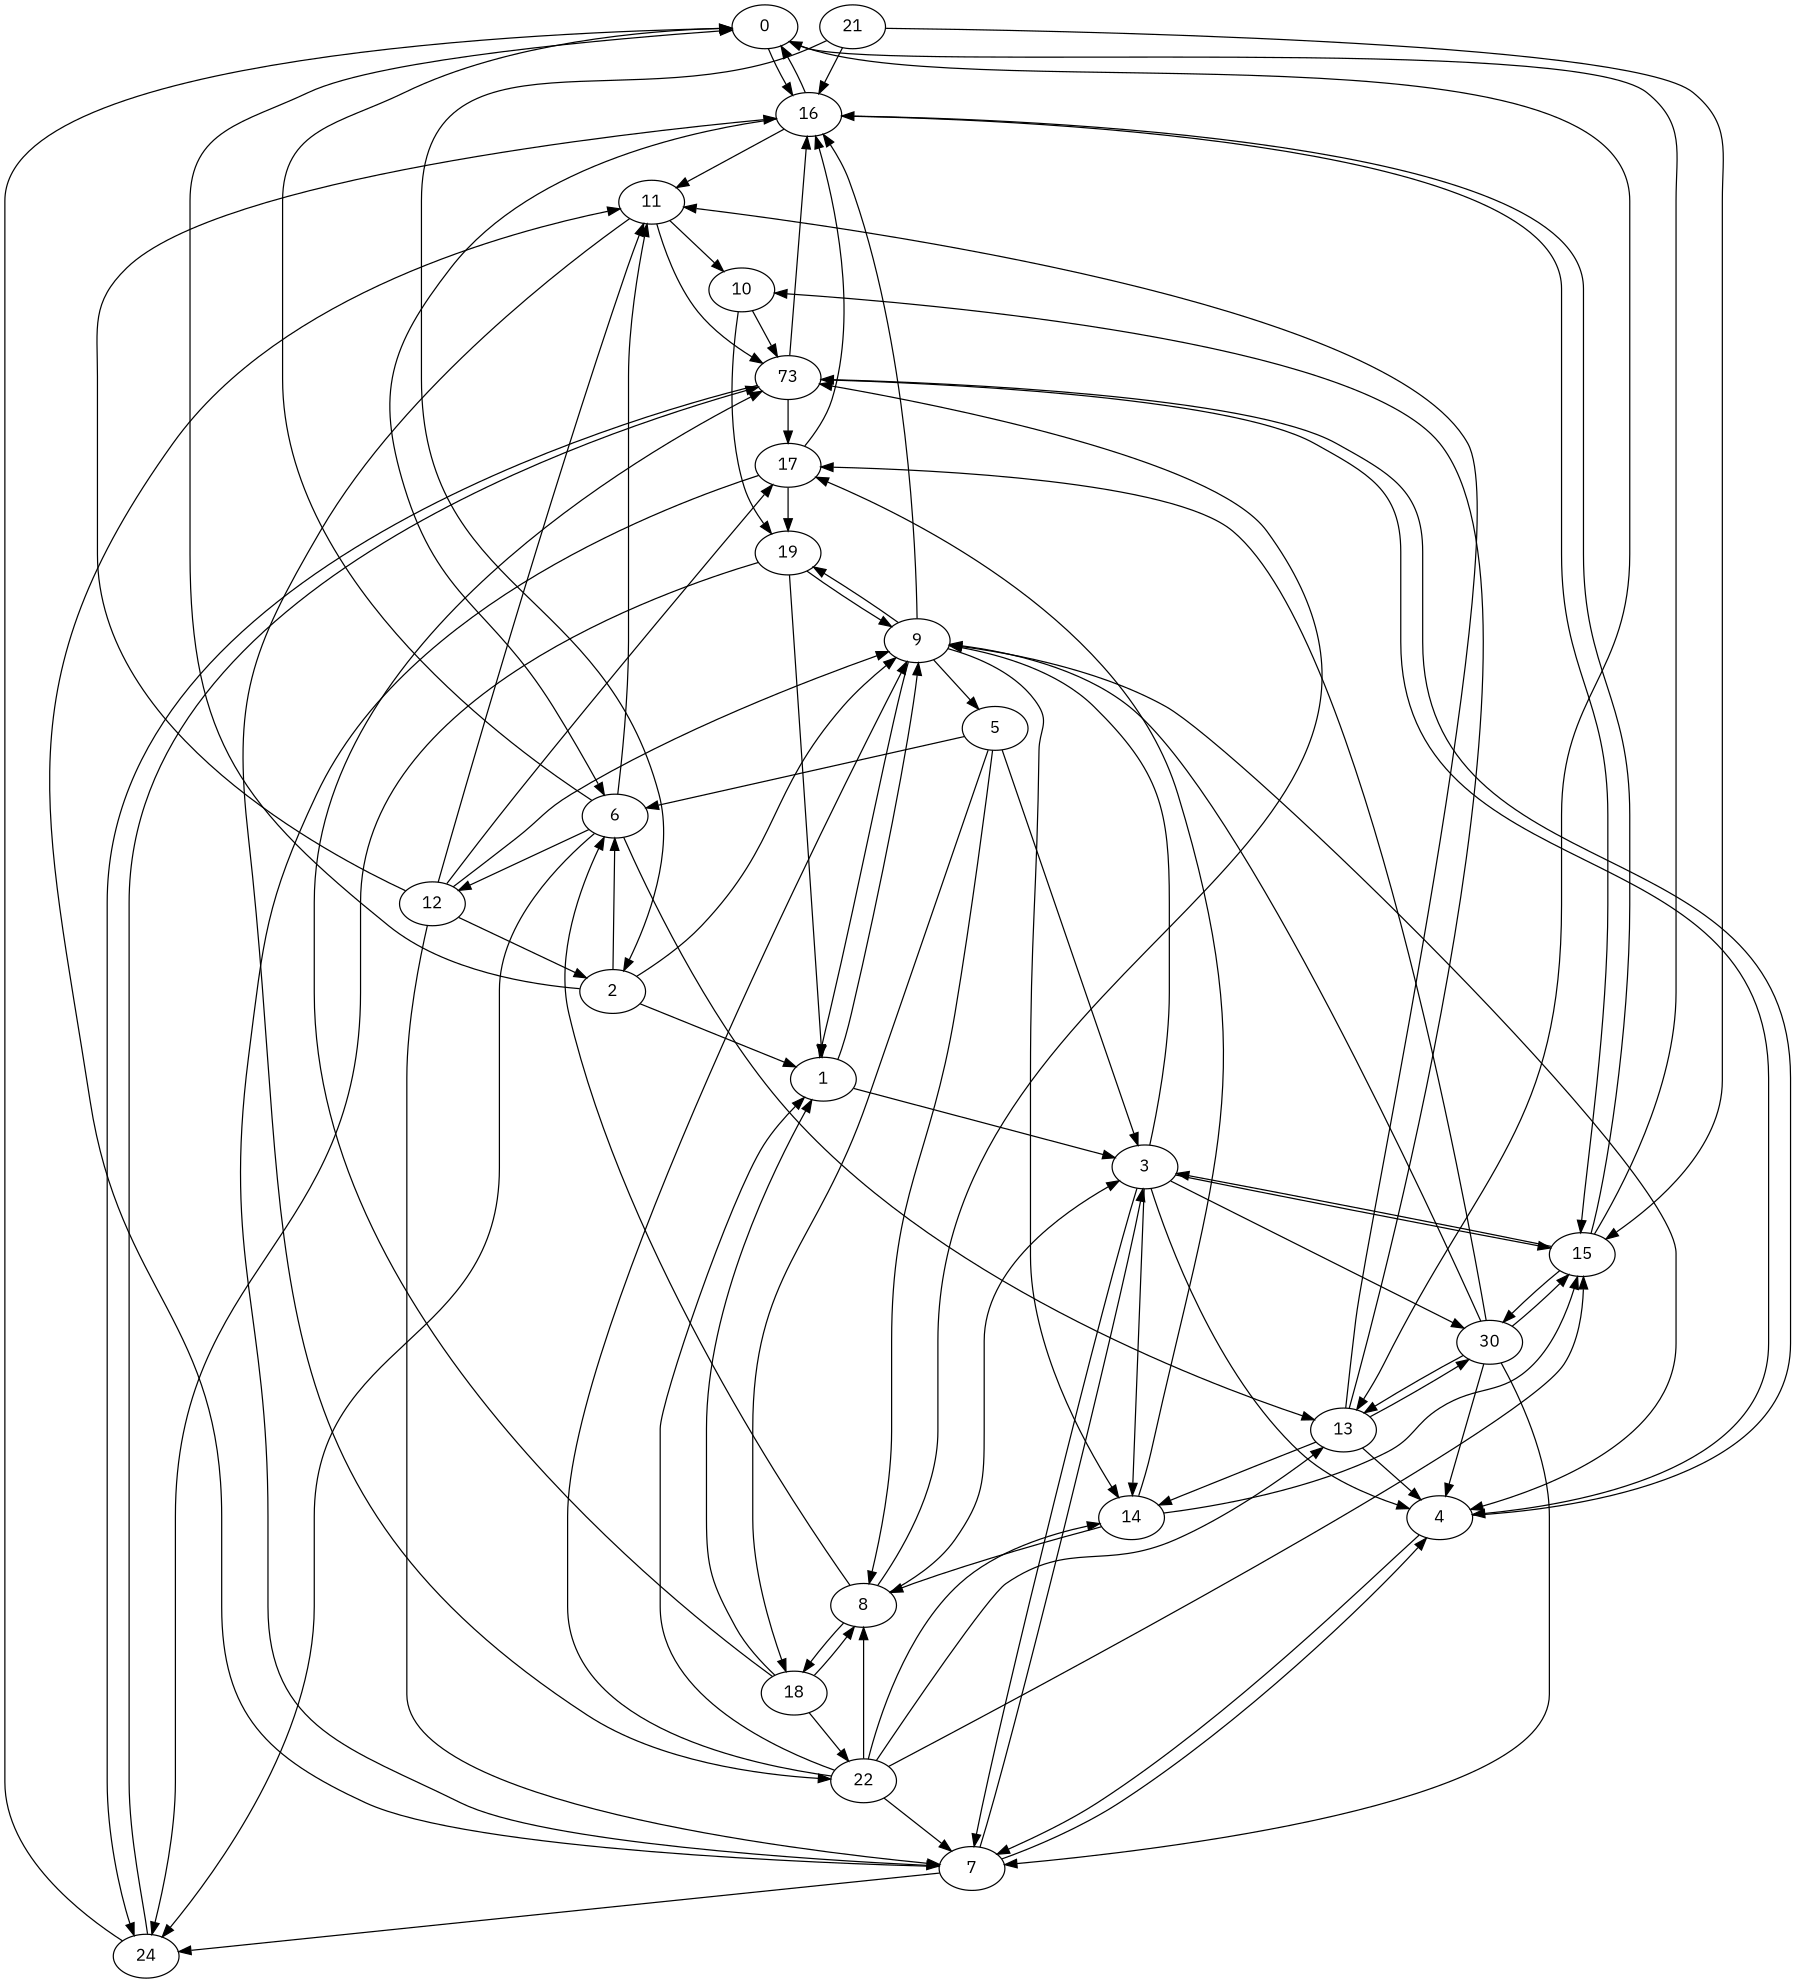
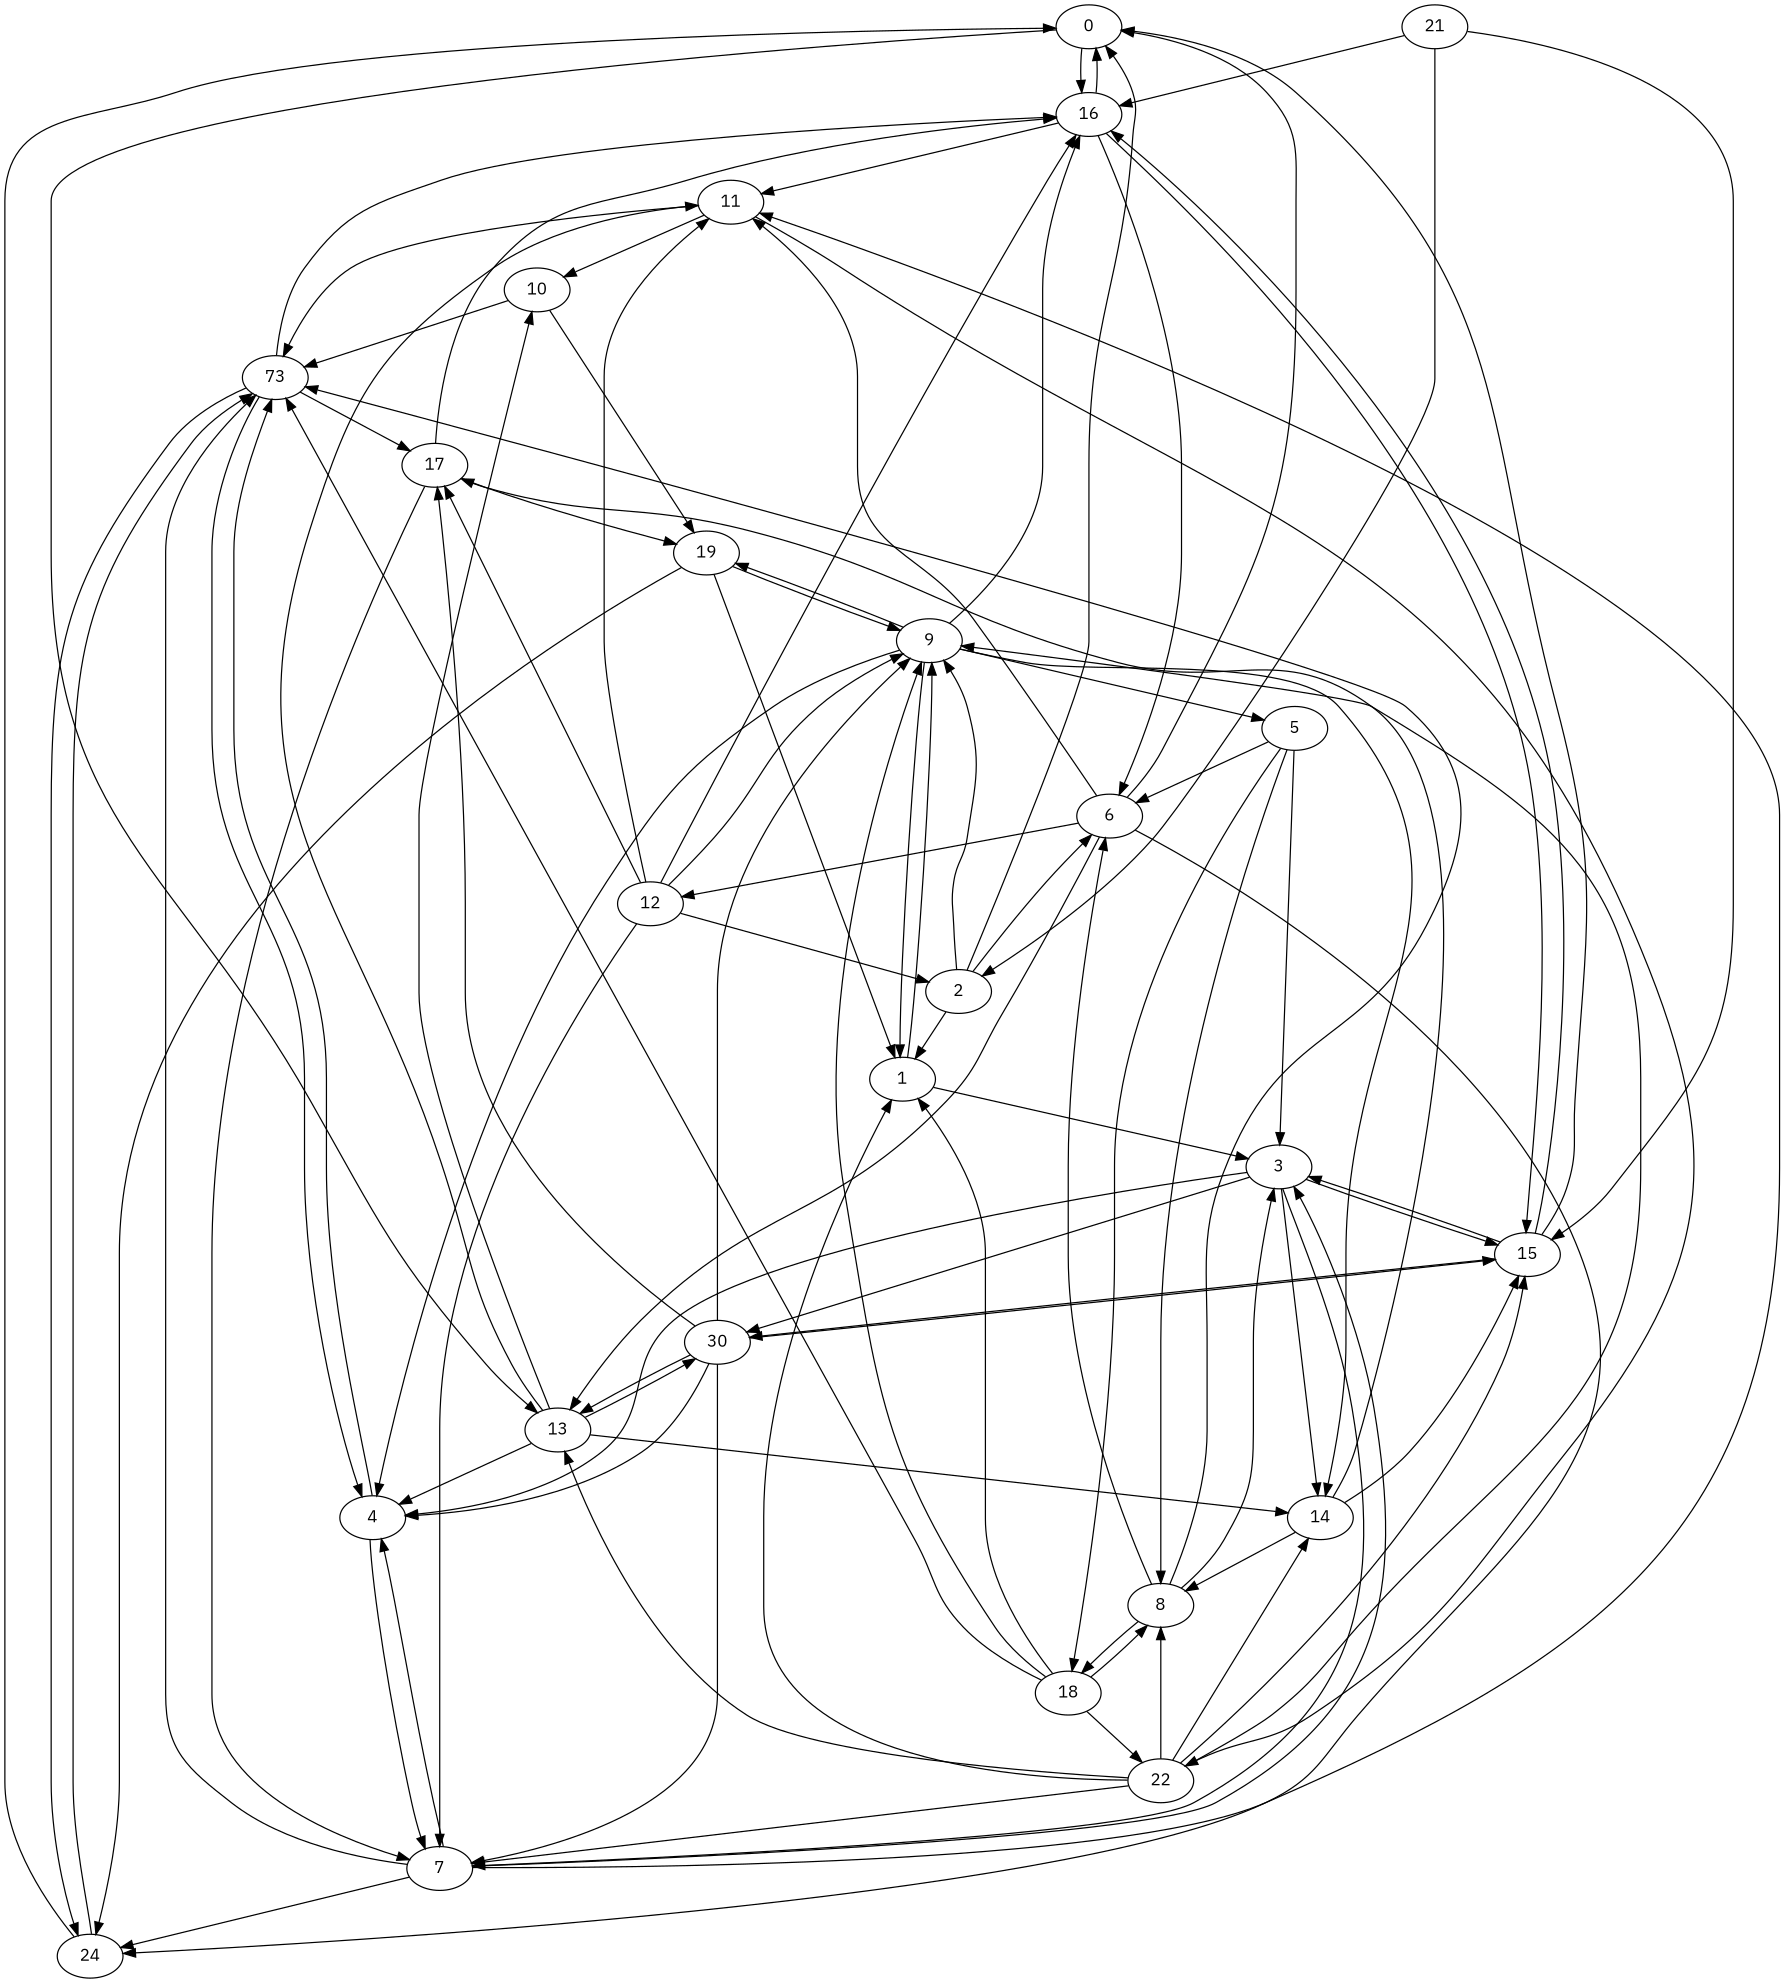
edge "3" -> "9": now "18" -> "9"
edge "7" -> "73": added
